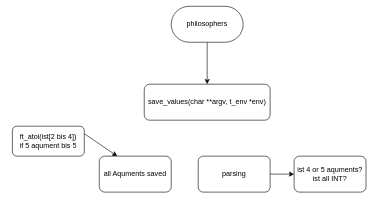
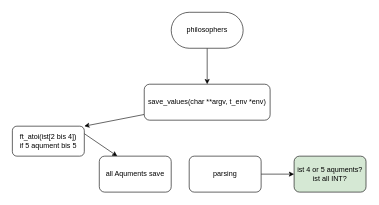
node "philosophers": moved (207, 24) -> (207, 30)
edge "save_values(char **argv, t_env *env)" -> "ft_atoi(ist[2 bis 4]) if 5 aqument bis 5": added
node "all Aquments saved": label "all Aquments saved" -> "all Aquments save"
node "parsing": moved (234, 174) -> (225, 174)
node "ist 4 or 5 aquments? ist all INT?": fillcolor #ffffff -> #d5e8d4
